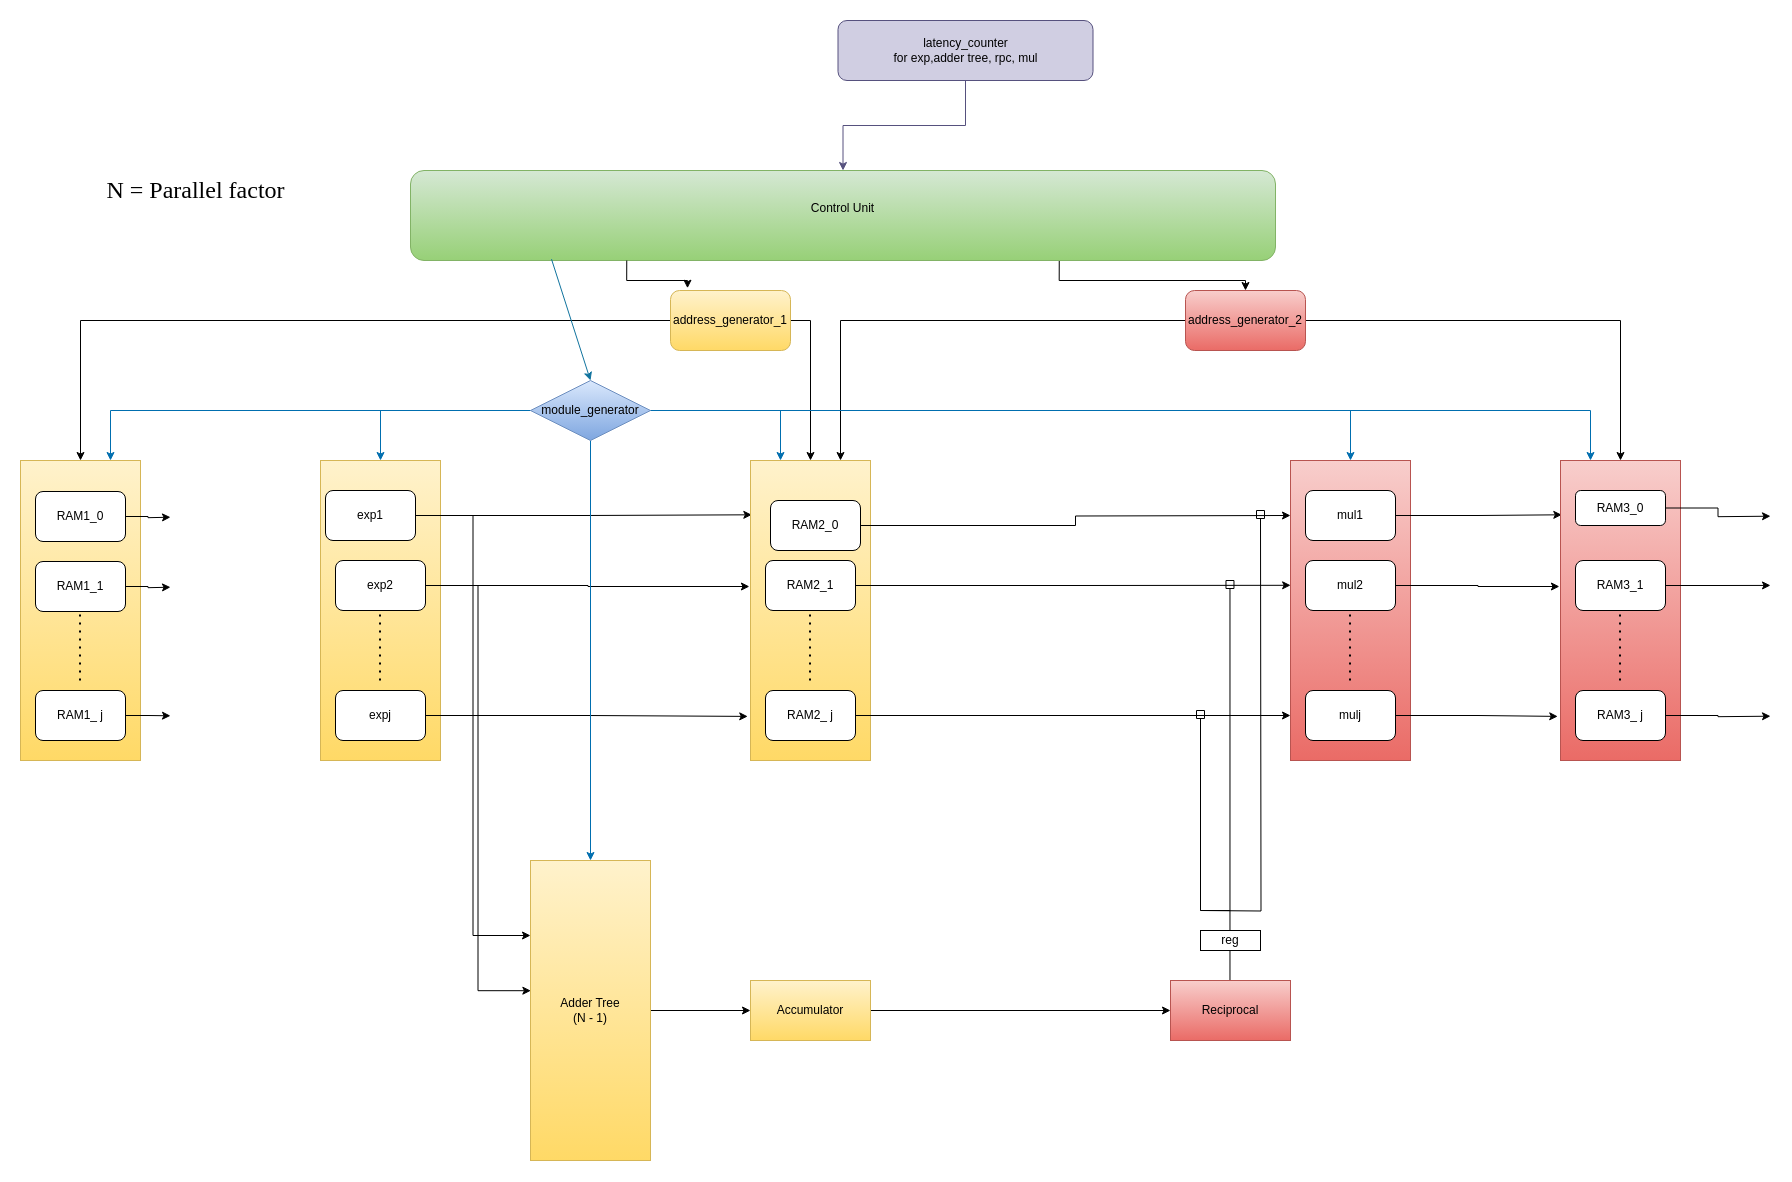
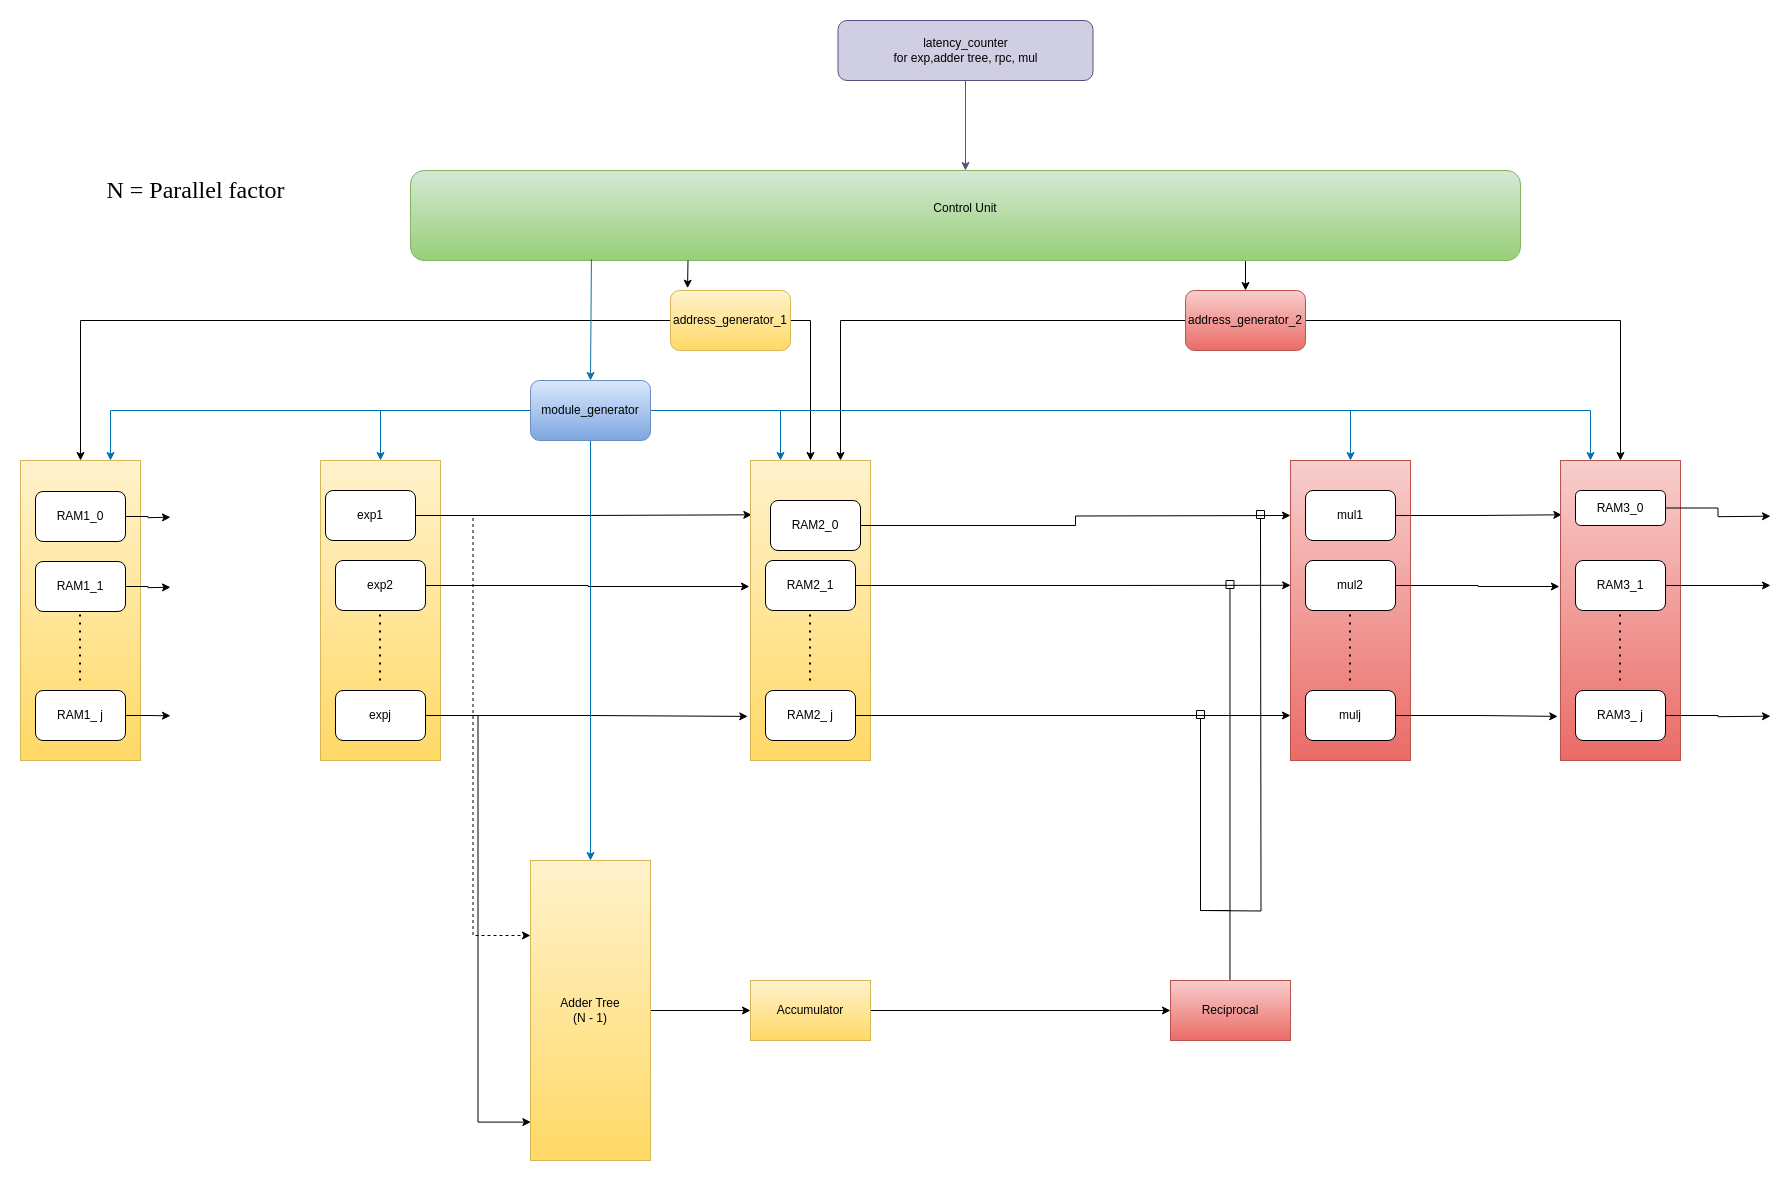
node "Control Unit": size 865x90 -> 1110x90
node "module_generator": shape diamond -> rounded rectangle
edge "exp2" -> "Adder Tree (N - 1)": removed
edge "exp1" -> "Adder Tree (N - 1)": style solid -> dashed
node "reg": removed
edge "expj" -> "Adder Tree (N - 1)": added
